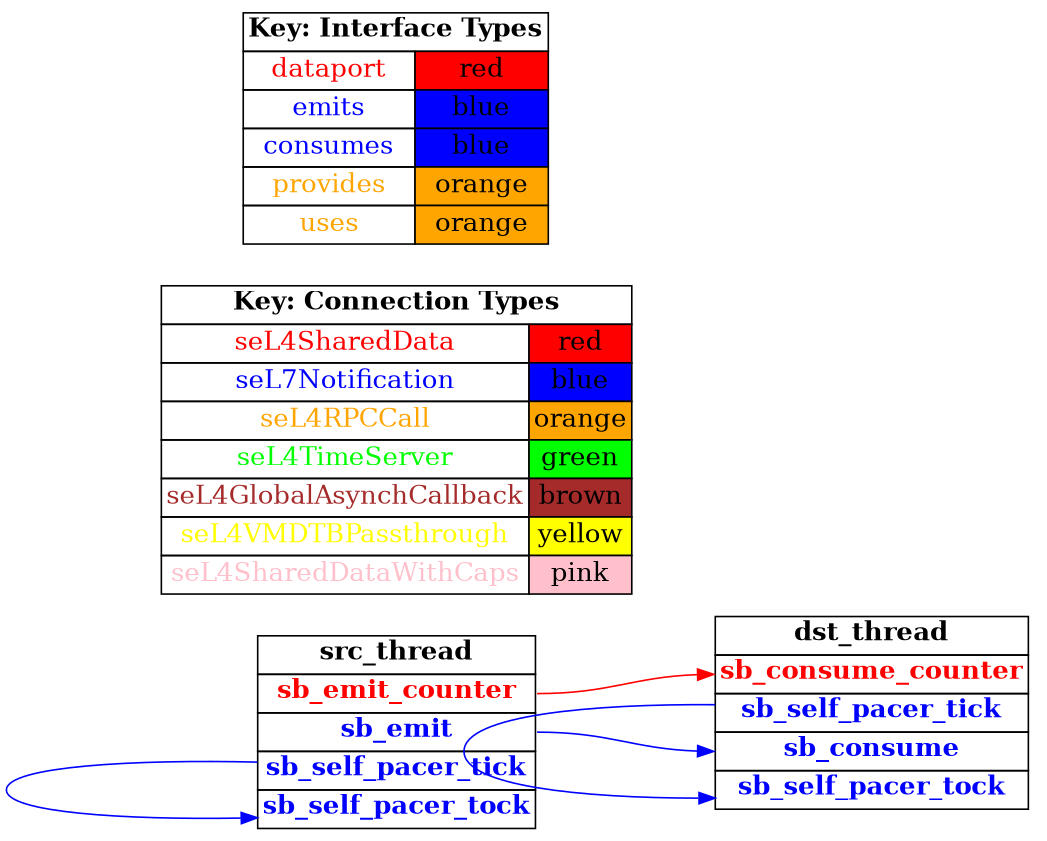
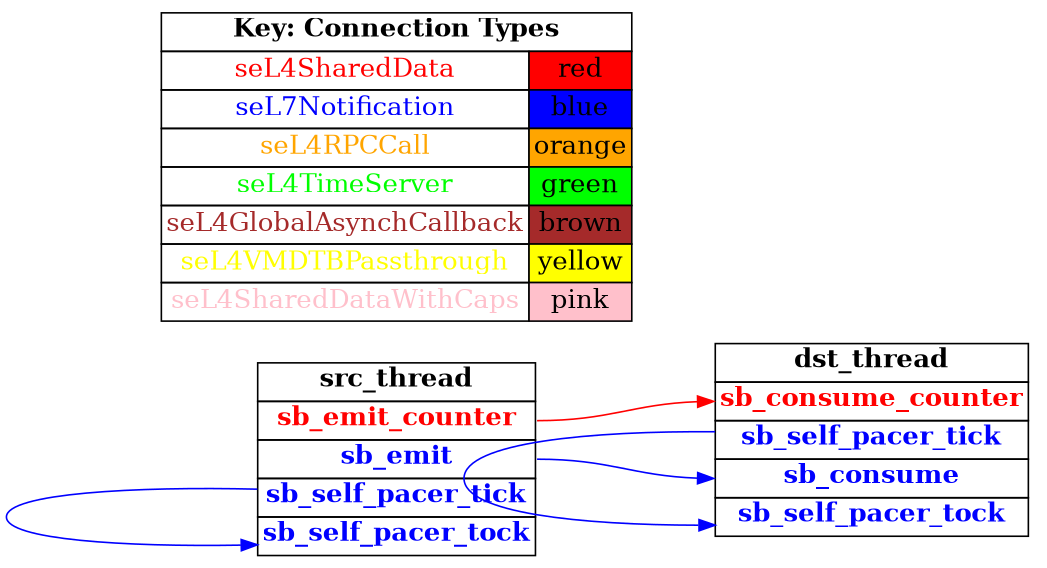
node "Key: Interface Types": removed
